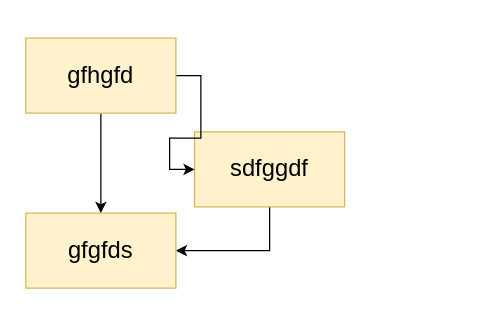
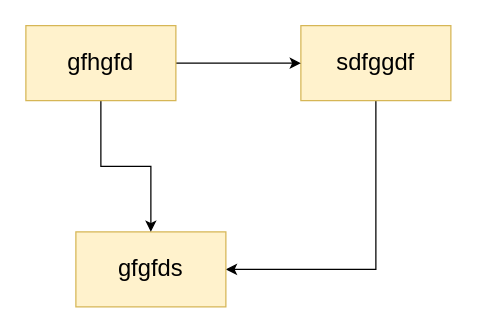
node "gfhgfd": moved (101, 76) -> (101, 63)
node "sdfggdf": moved (269, 169) -> (376, 63)
node "gfgfds": moved (101, 251) -> (151, 269)
